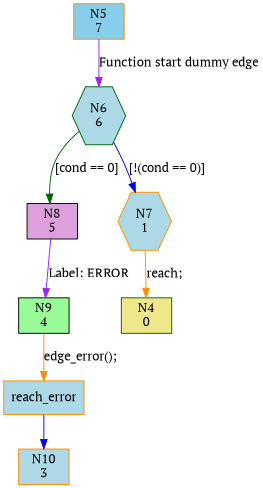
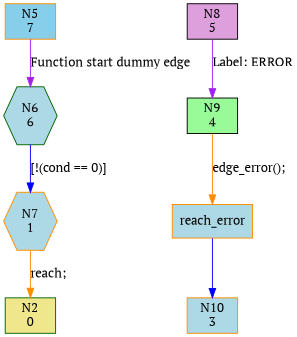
edge "N6 6" -> "N8 5": removed, label "[cond == 0]"
node "N4 0": label "N4 0" -> "N2 0"
